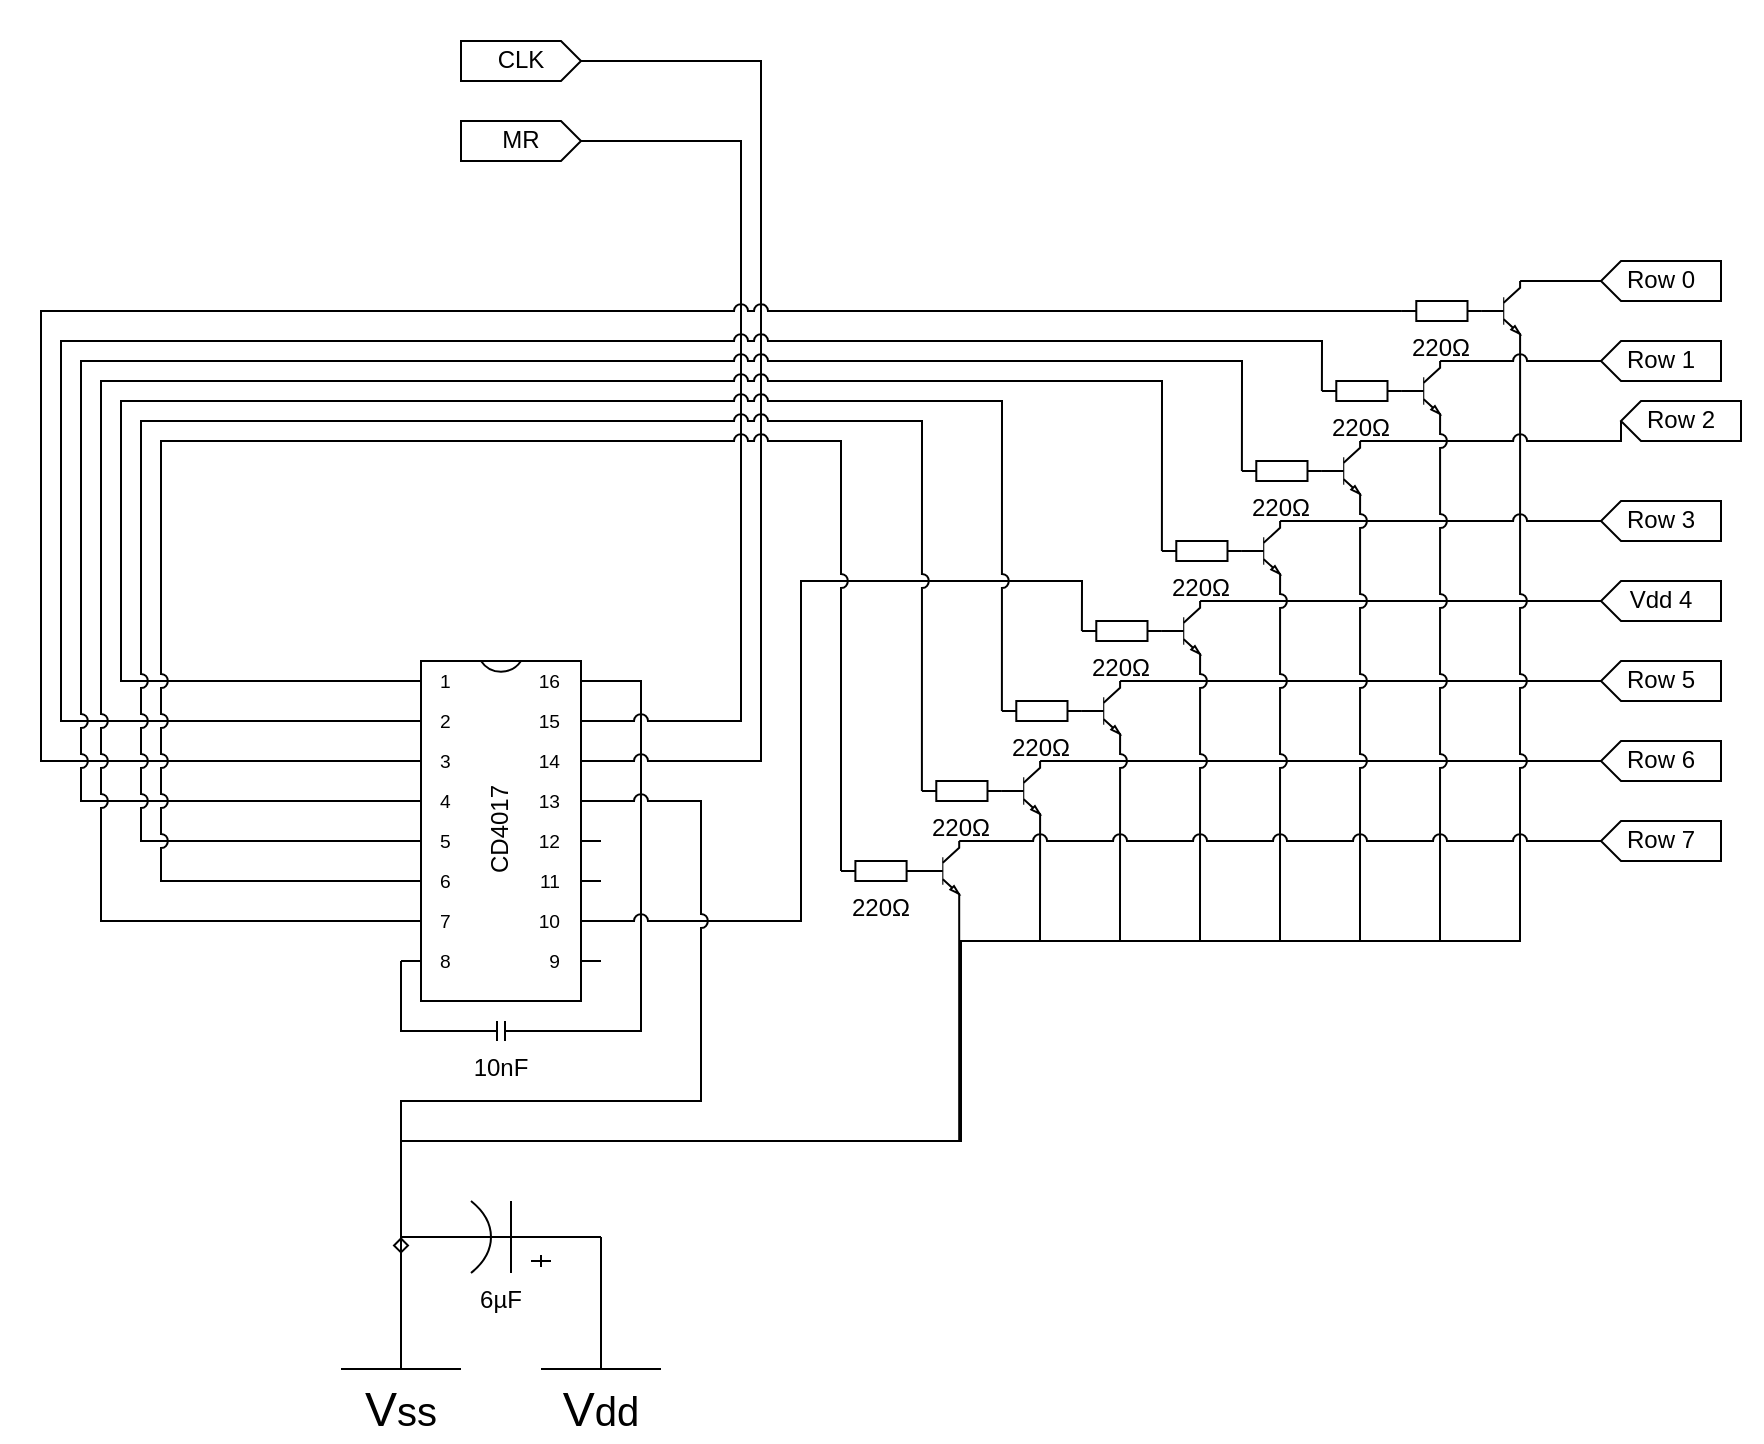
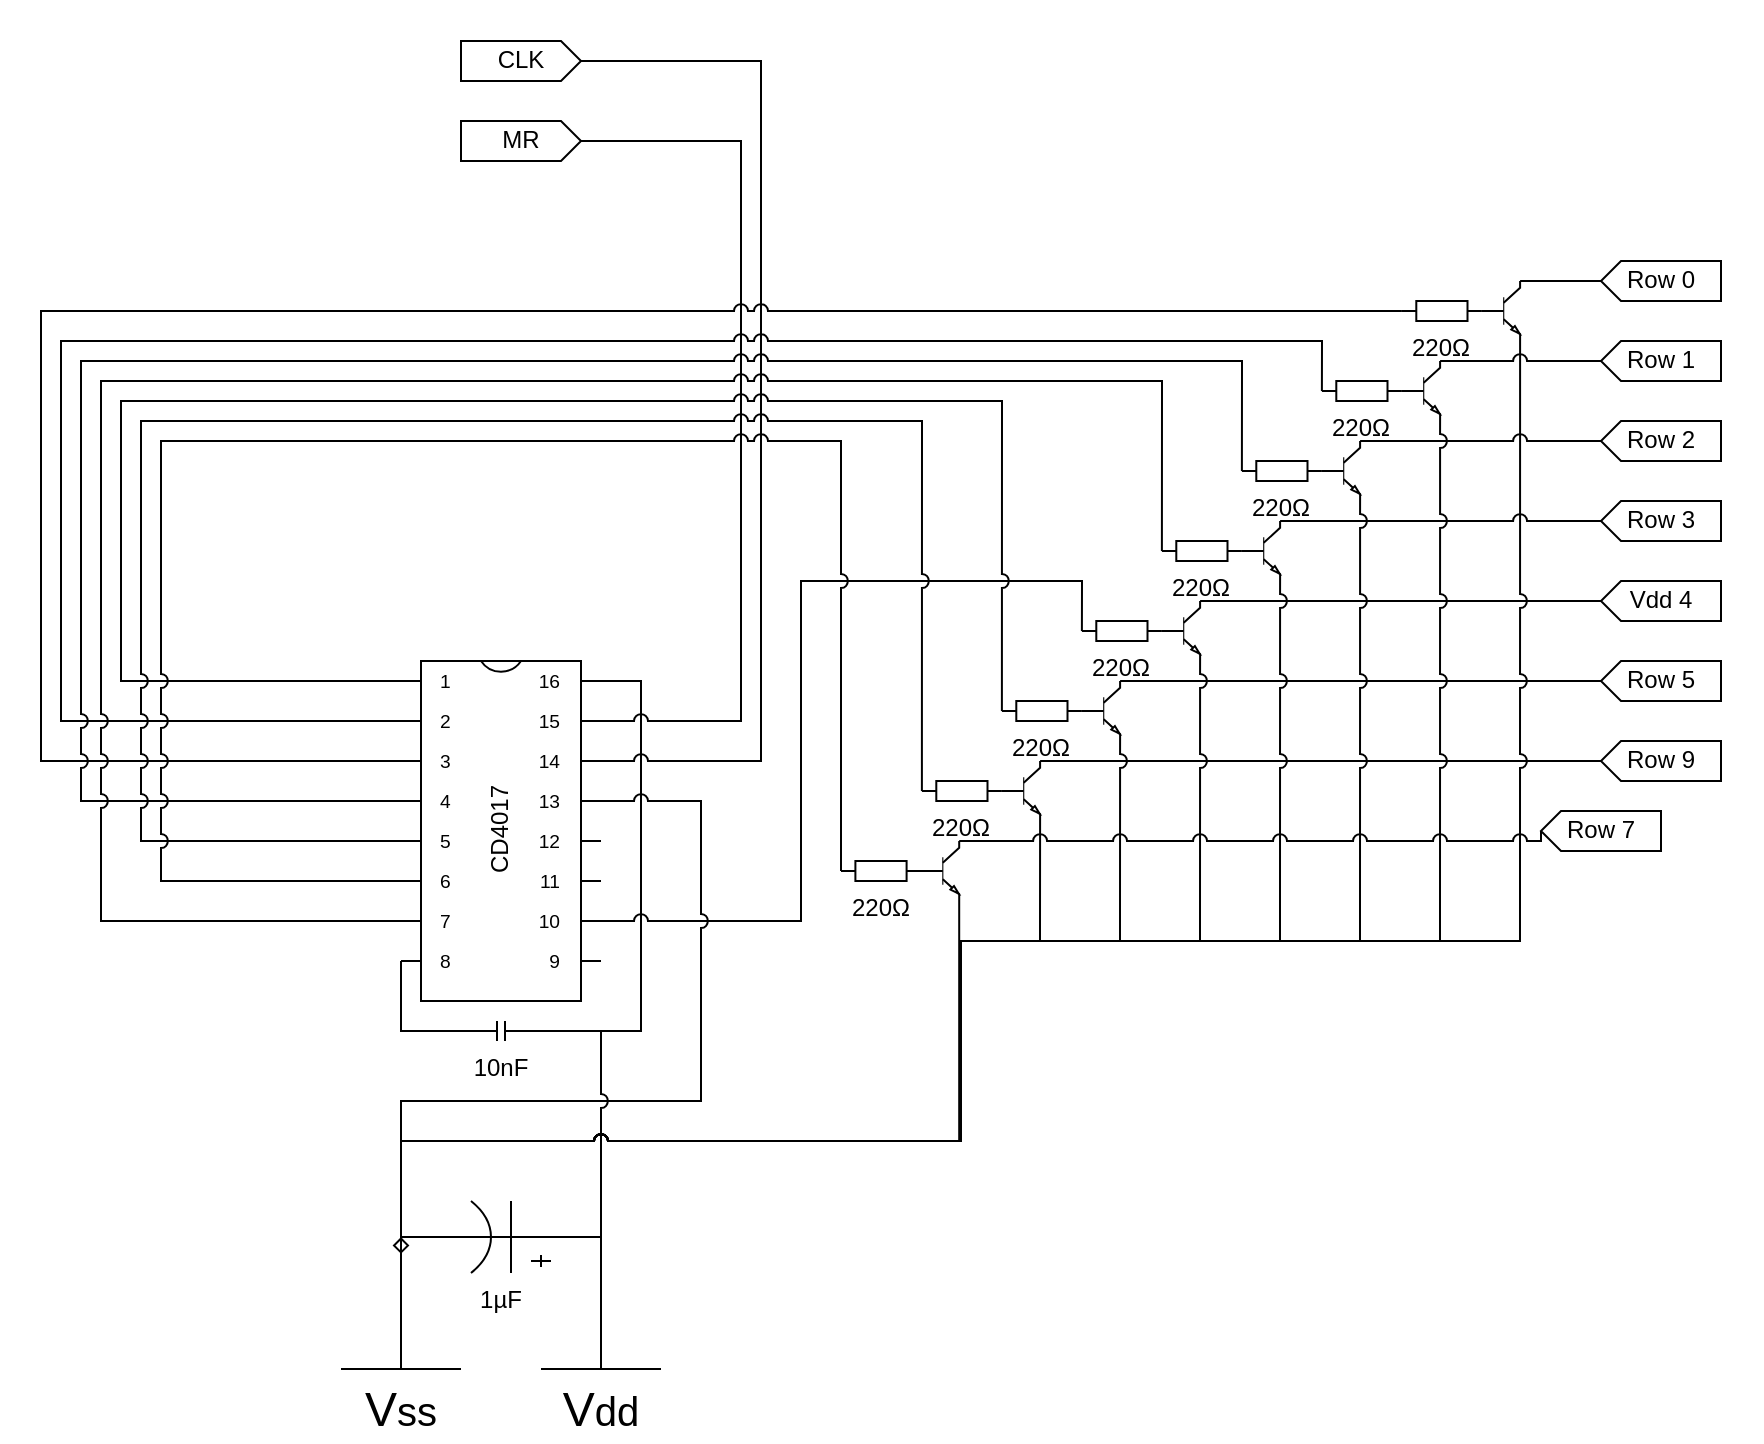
node "Row 2": moved (1681, 421) -> (1661, 441)
node "Row 6": label "Row 6" -> "Row 9"
node "Row 7": moved (1661, 841) -> (1601, 831)
edge "10nF" -- "Vdd": added
node "6µF": label "6µF" -> "1µF"
